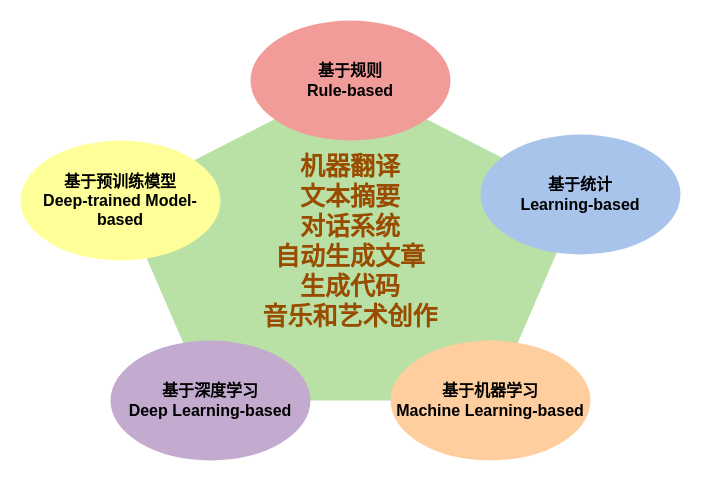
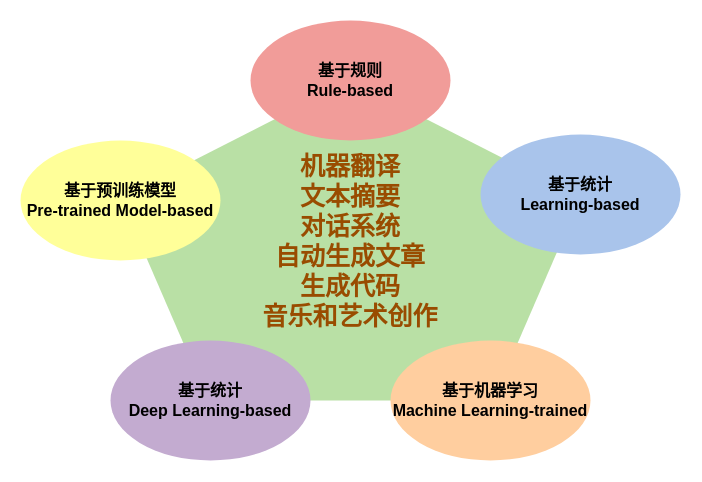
node "基于预训练模型 Deep-trained Model-based": label "基于预训练模型 Deep-trained Model-based" -> "基于预训练模型 Pre-trained Model-based"
node "基于深度学习 Deep Learning-based": label "基于深度学习 Deep Learning-based" -> "基于统计 Deep Learning-based"
node "基于机器学习 Machine Learning-based": label "基于机器学习 Machine Learning-based" -> "基于机器学习 Machine Learning-trained"
